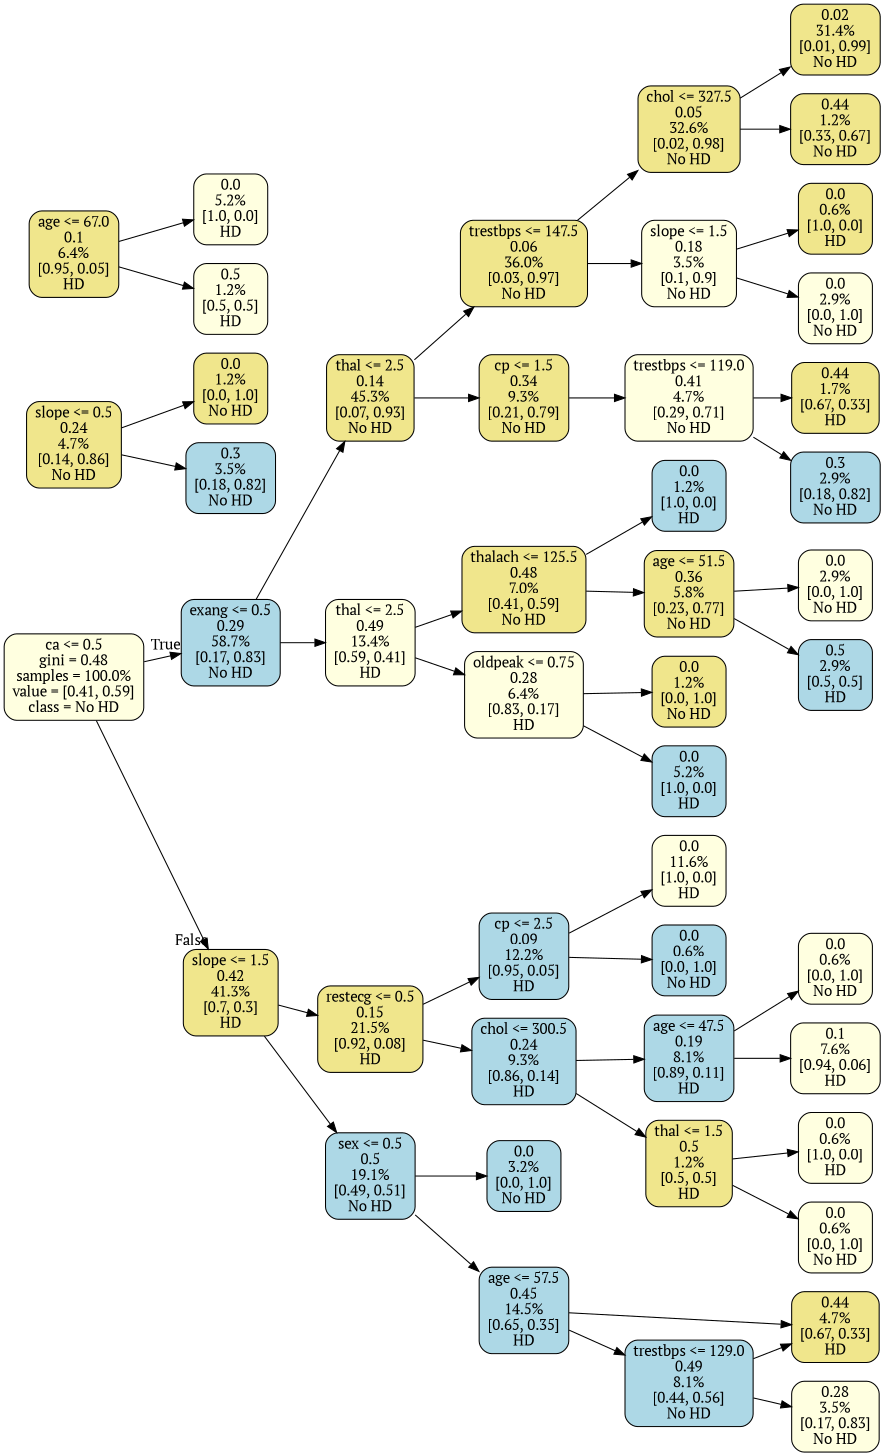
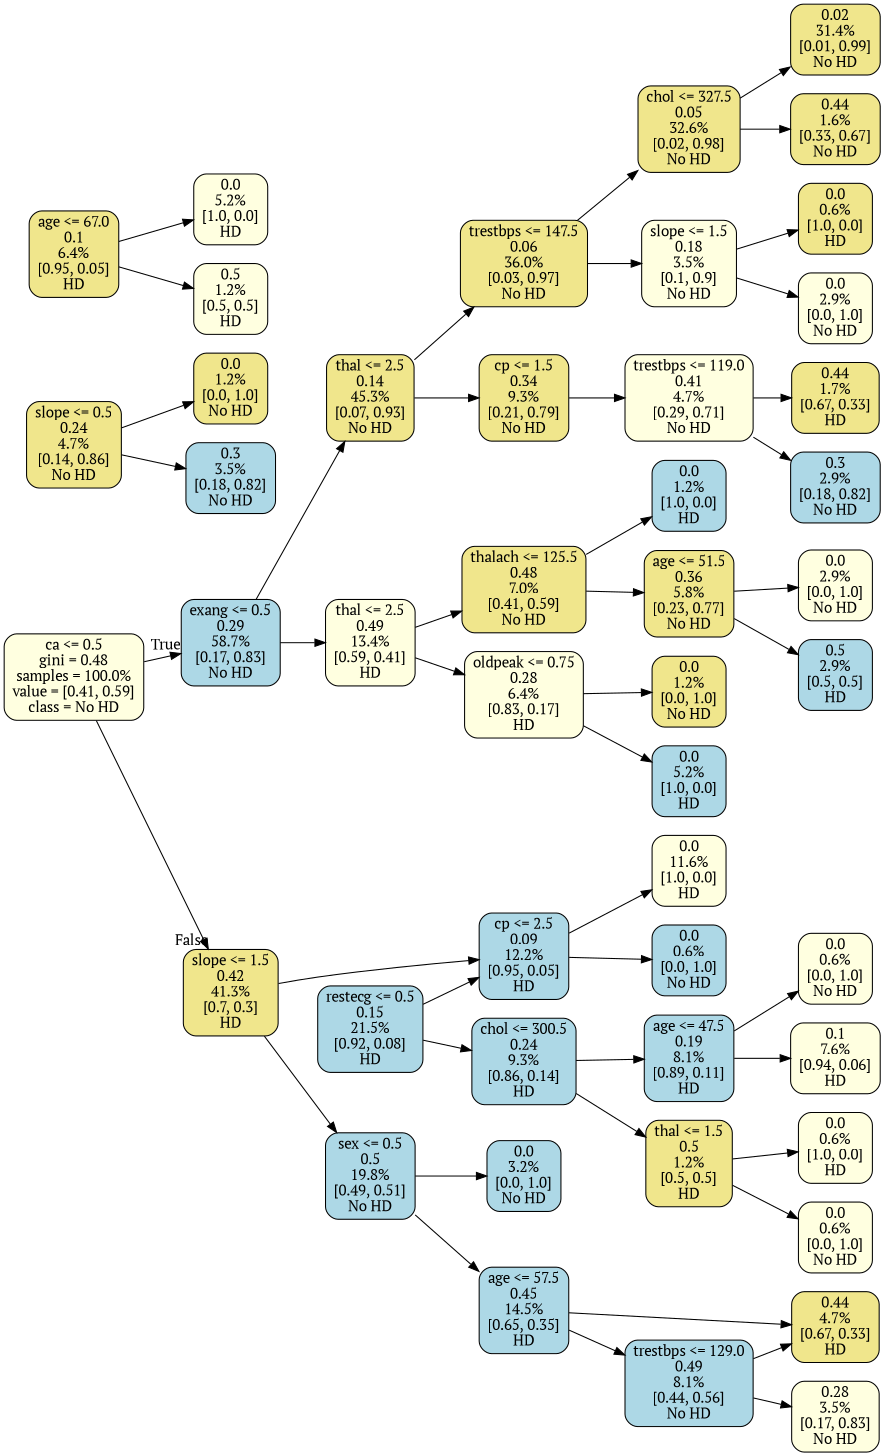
node "0.44 1.2% [0.33, 0.67] No HD": label "0.44 1.2% [0.33, 0.67] No HD" -> "0.44 1.6% [0.33, 0.67] No HD"
edge "slope <= 1.5 0.42 41.3% [0.7, 0.3] HD" -> "restecg <= 0.5 0.15 21.5% [0.92, 0.08] HD": now "slope <= 1.5 0.42 41.3% [0.7, 0.3] HD" -> "cp <= 2.5 0.09 12.2% [0.95, 0.05] HD"
node "restecg <= 0.5 0.15 21.5% [0.92, 0.08] HD": fillcolor khaki -> lightblue
node "sex <= 0.5 0.5 19.1% [0.49, 0.51] No HD": label "sex <= 0.5 0.5 19.1% [0.49, 0.51] No HD" -> "sex <= 0.5 0.5 19.8% [0.49, 0.51] No HD"
